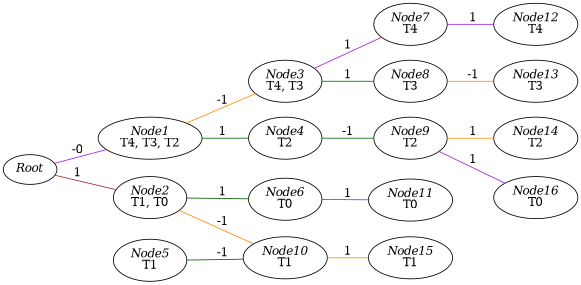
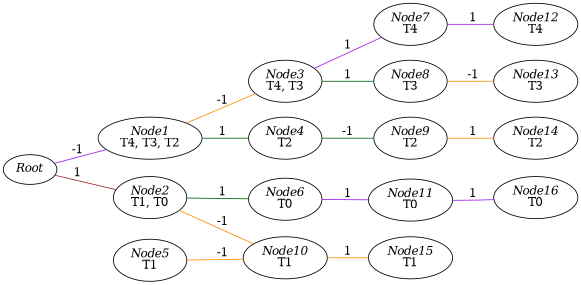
edge "Node1" -- "Root": label "-0" -> "-1"
edge "Node9" -- "Node16": now "Node11" -- "Node16"
edge "Node10" -- "Node5": color darkgreen -> darkorange
